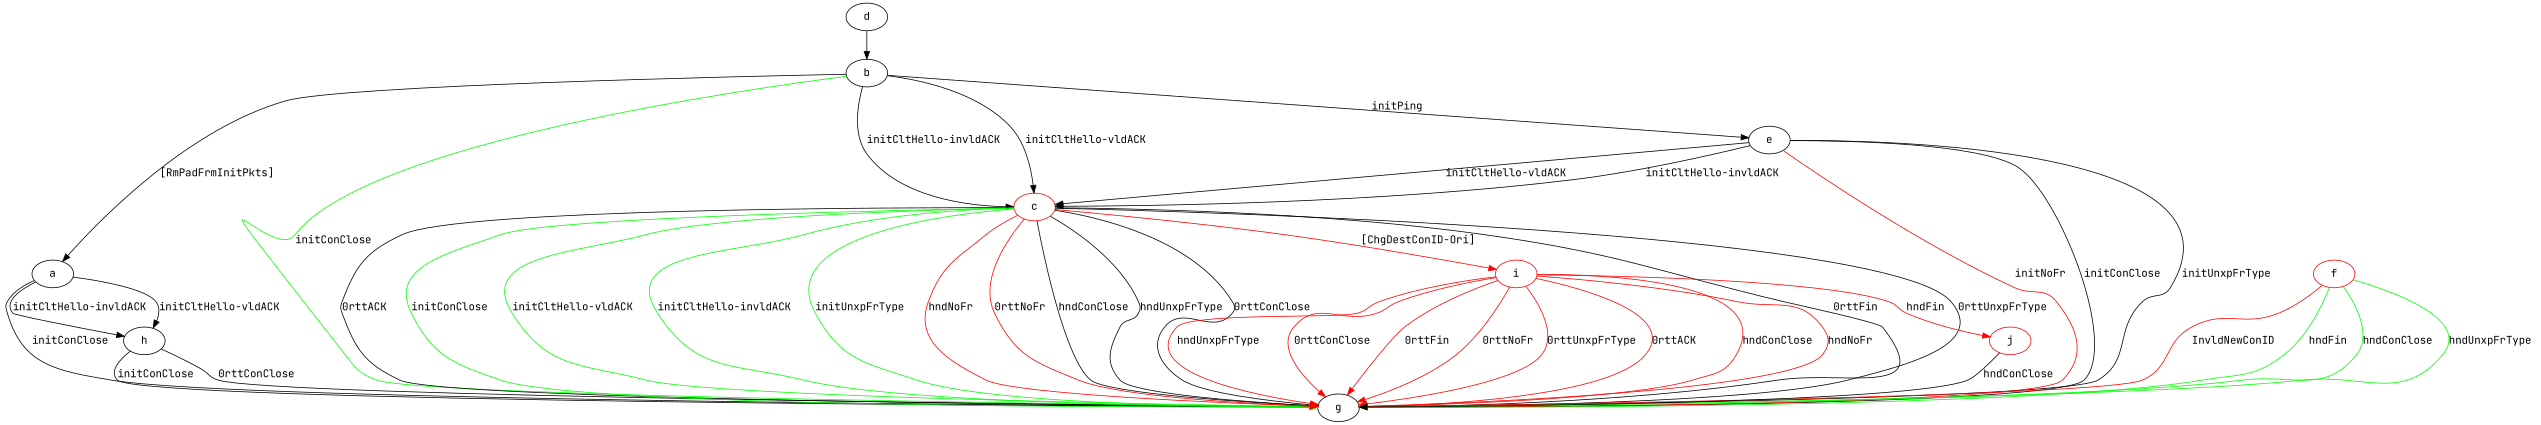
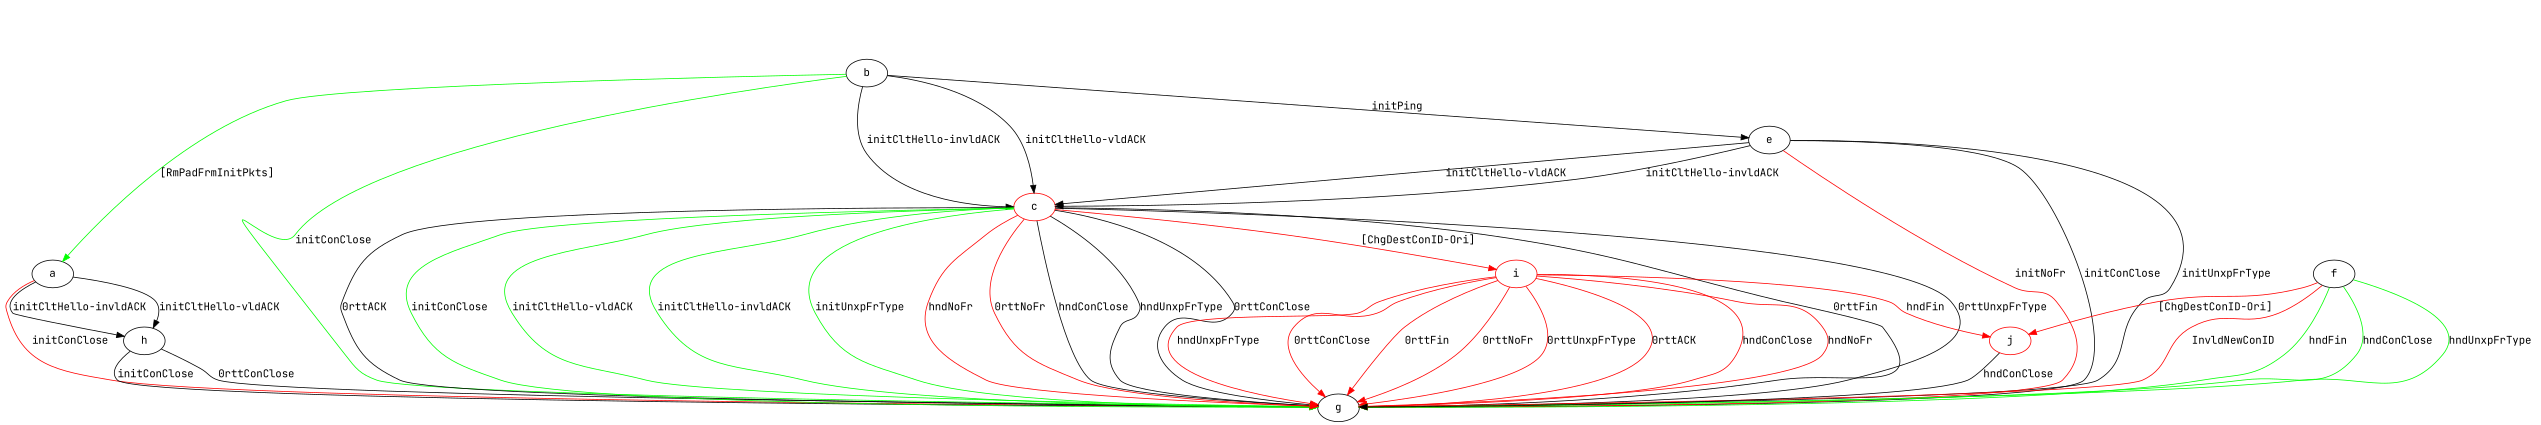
node "d": removed
edge "b" -> "a": color black -> green
node "f": color red -> black
edge "f" -> "j": added, label "[ChgDestConID-Ori]"
edge "a" -> "g": color black -> red
